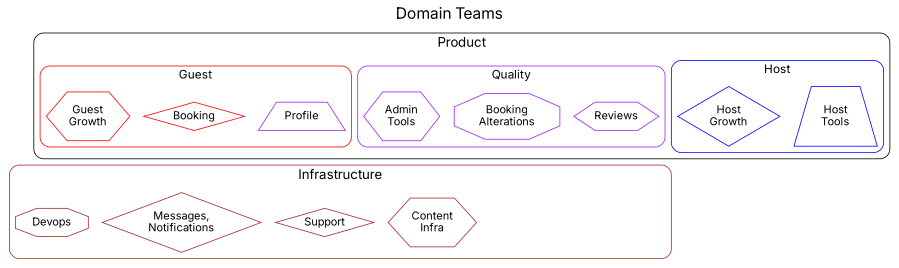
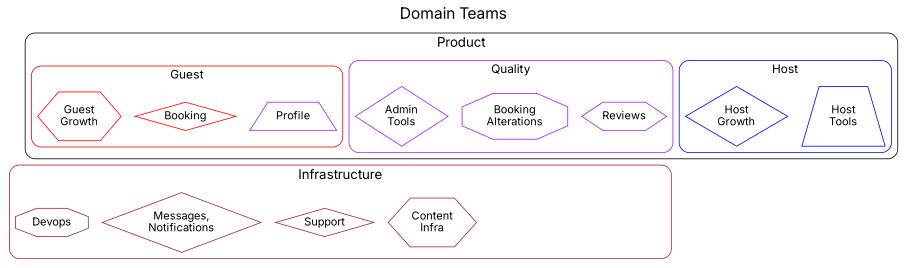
node "Admin Tools": shape hexagon -> diamond
